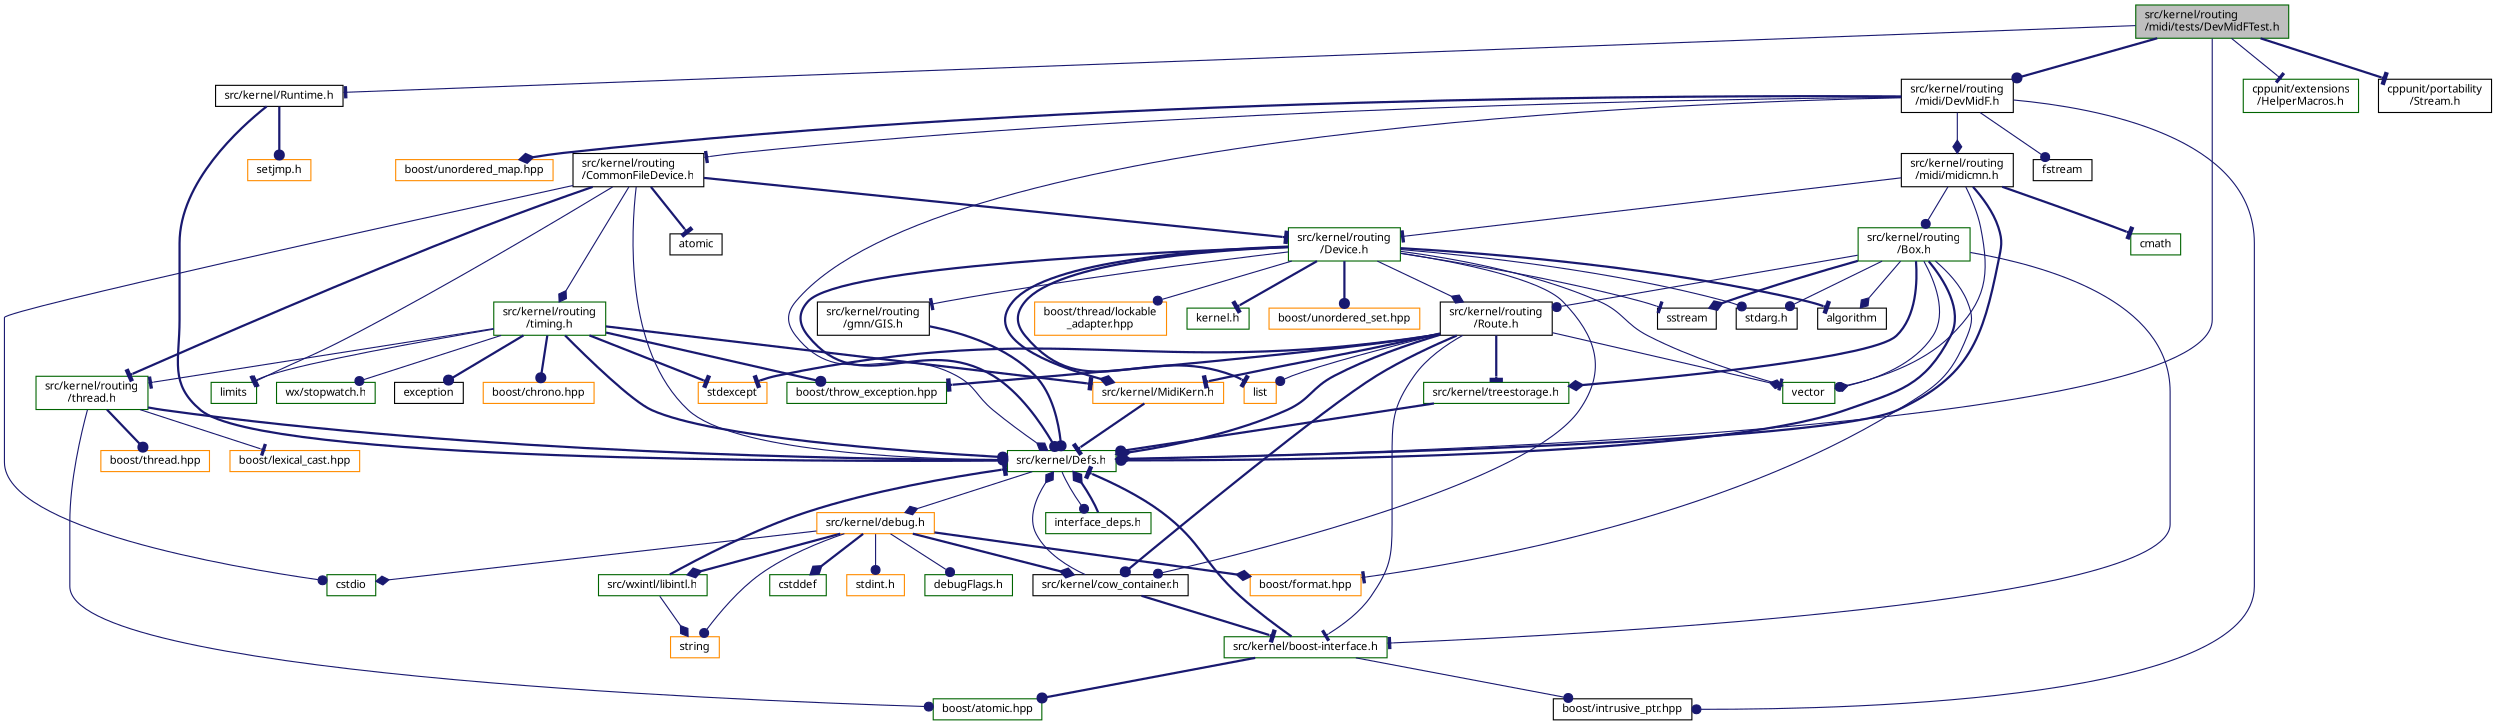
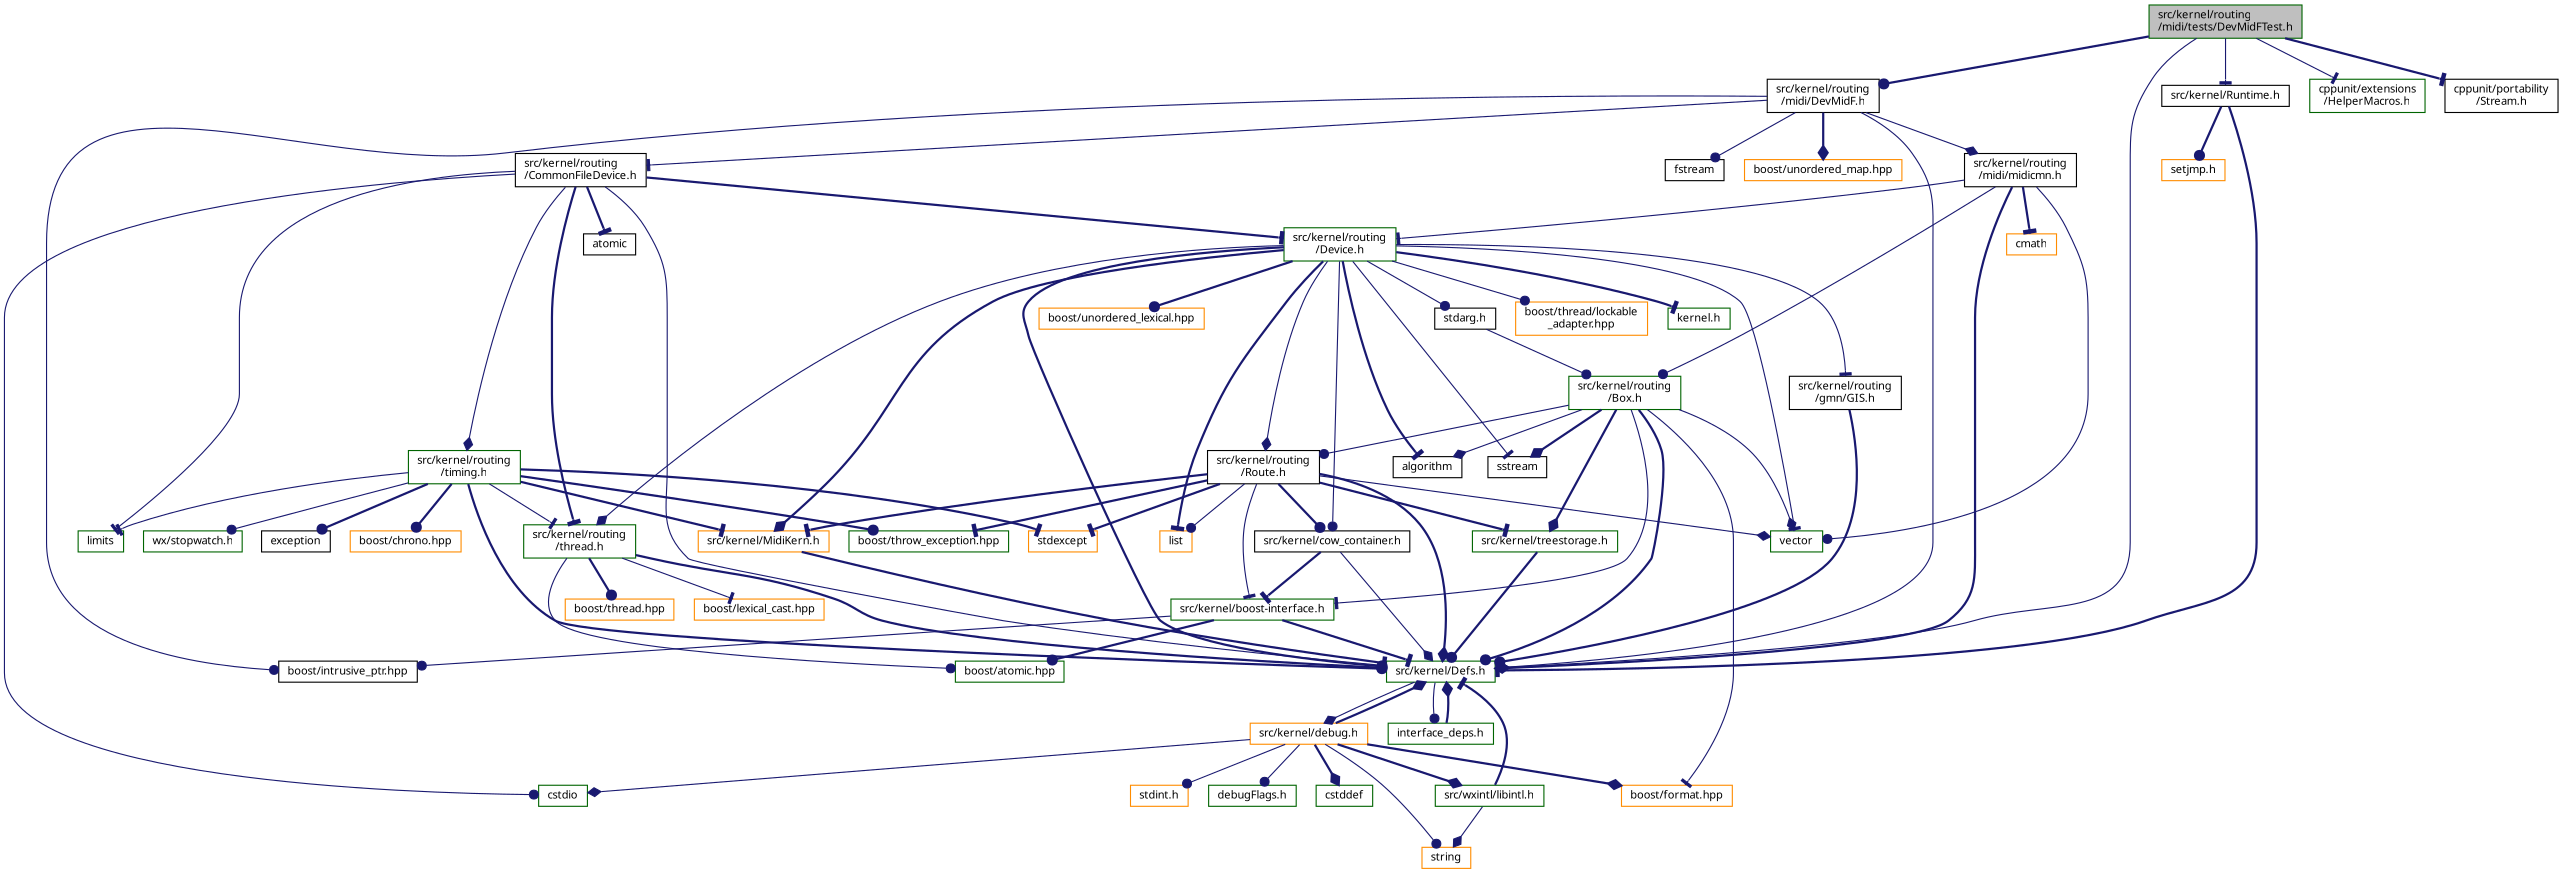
node "cmath": color darkgreen -> darkorange
edge "src/kernel/routing /Box.h" -> "stdarg.h": reversed
edge "src/kernel/routing /Device.h" -> "src/kernel/routing /thread.h": added
node "boost/unordered_set.hpp": label "boost/unordered_set.hpp" -> "boost/unordered_lexical.hpp"
edge "src/kernel/debug.h" -> "src/kernel/cow_container.h": now "src/kernel/debug.h" -> "src/kernel/Defs.h"
